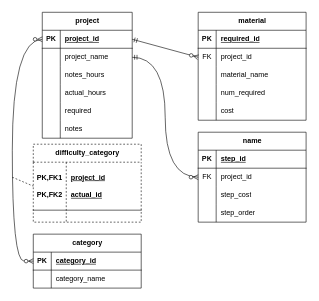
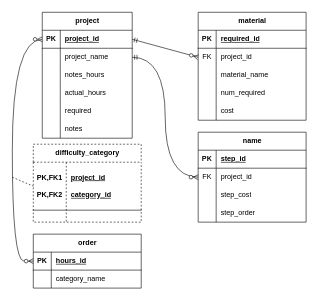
node "project_id actual_id": label "project_id actual_id" -> "project_id category_id"
node "category": label "category" -> "order"
node "category_id": label "category_id" -> "hours_id"
